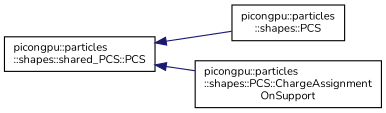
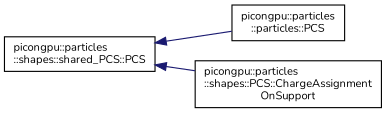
node "picongpu::particles ::shapes::PCS": label "picongpu::particles ::shapes::PCS" -> "picongpu::particles ::particles::PCS"
